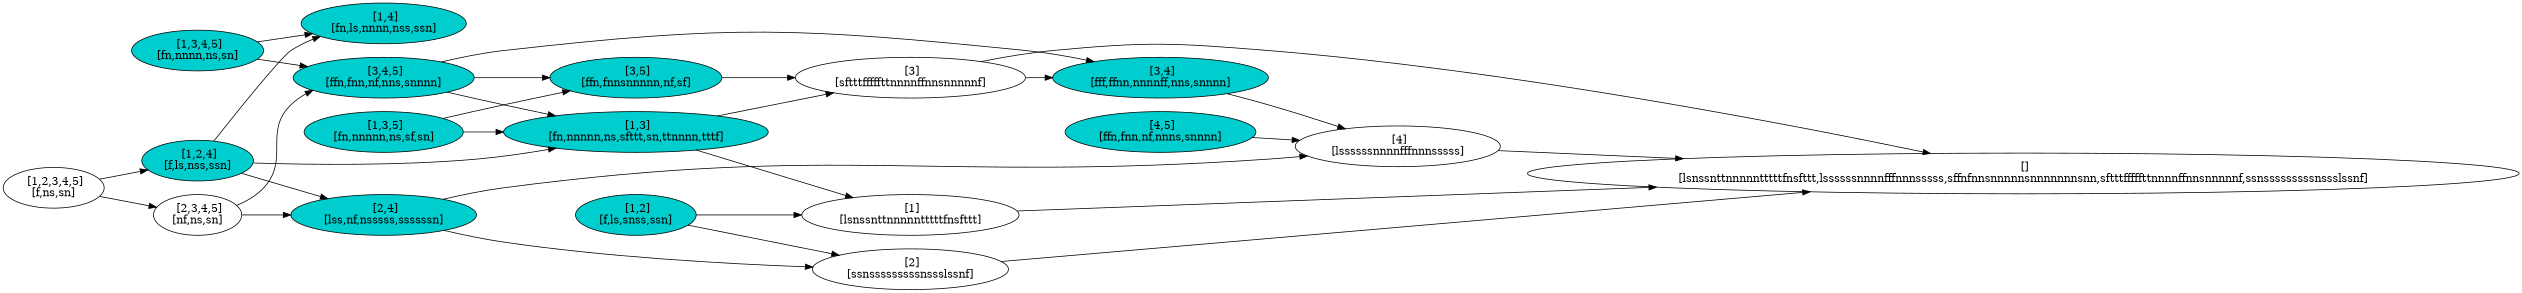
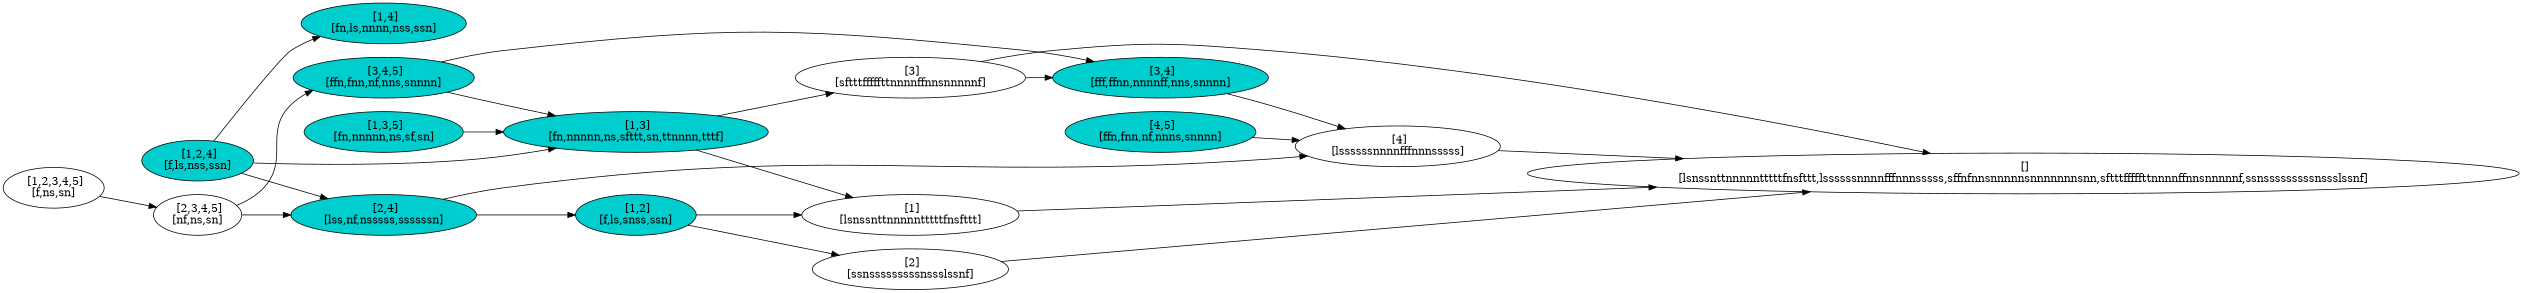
node "[1,3,4,5] [fn,nnnn,ns,sn]": removed
node "[3,5] [ffn,fnnsnnnnn,nf,sf]": removed
edge "[1,2,3,4,5] [f,ns,sn]" -> "[1,2,4] [f,ls,nss,ssn]": removed
edge "[2,4] [lss,nf,nsssss,ssssssn]" -> "[2] [ssnsssssssssnssslssnf]": now "[2,4] [lss,nf,nsssss,ssssssn]" -> "[1,2] [f,ls,snss,ssn]"
